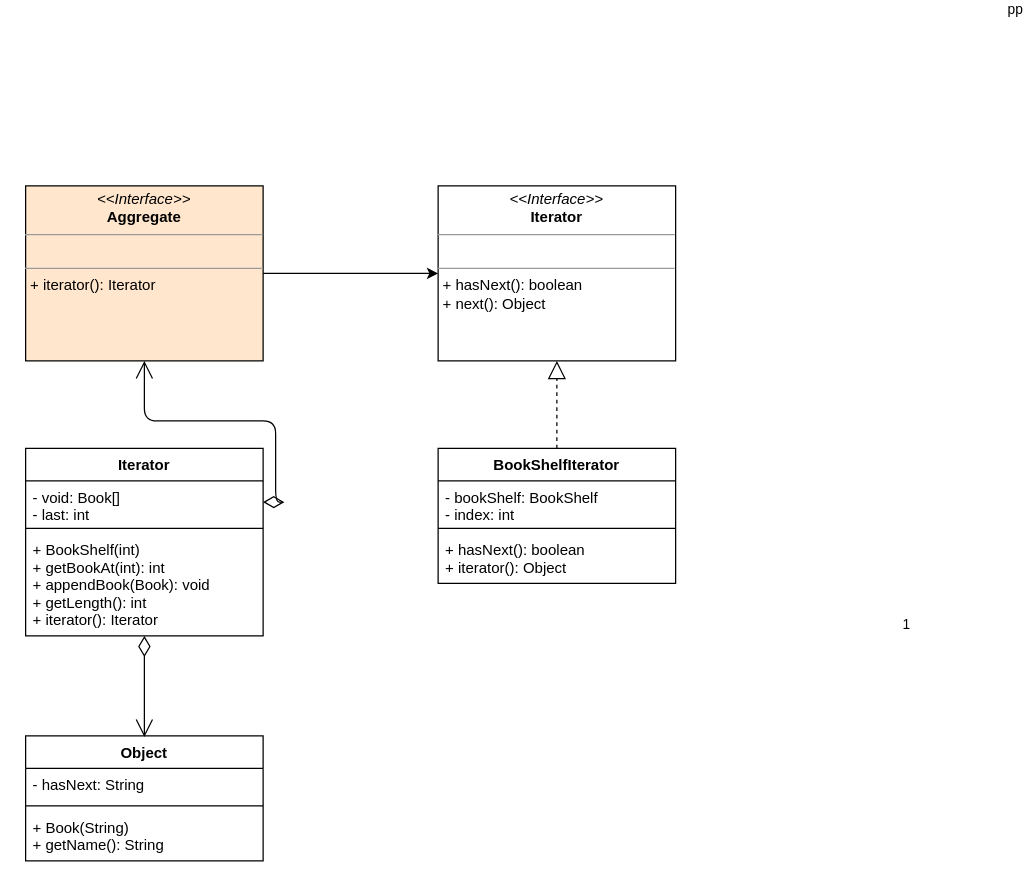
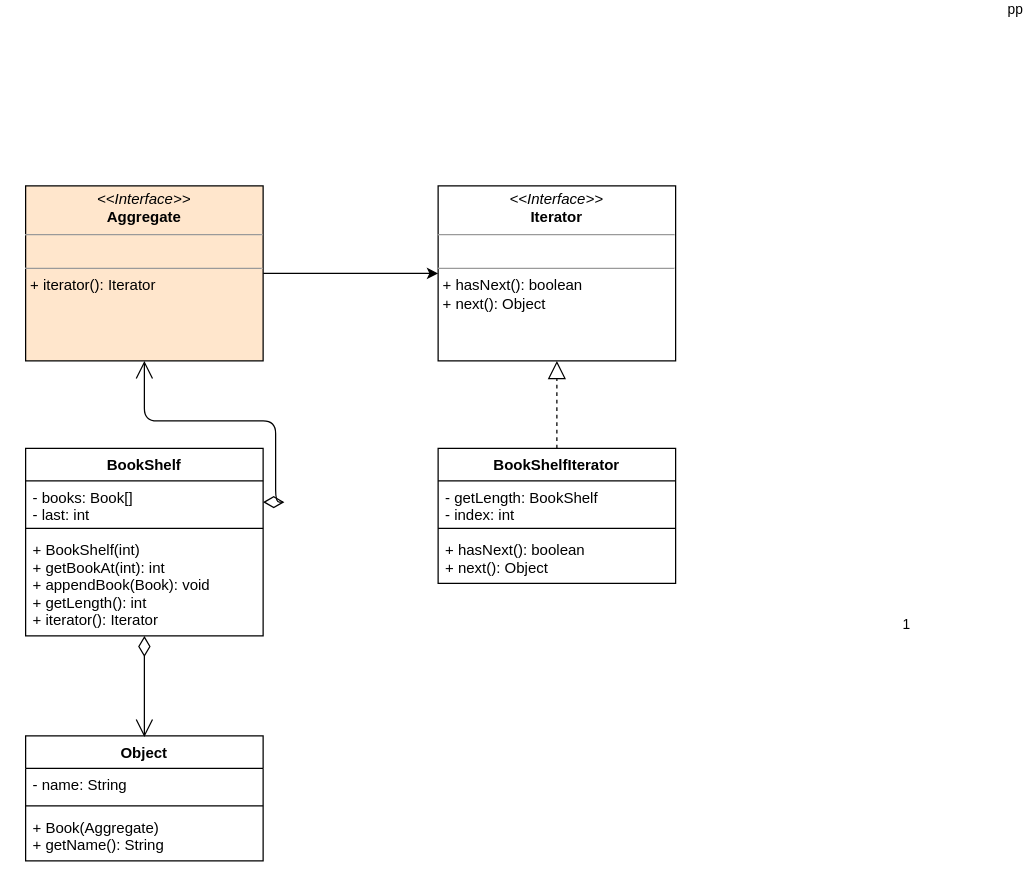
node "Iterator": label "Iterator" -> "BookShelf"
node "- void: Book[] - last: int": label "- void: Book[] - last: int" -> "- books: Book[] - last: int"
node "- bookShelf: BookShelf - index: int": label "- bookShelf: BookShelf - index: int" -> "- getLength: BookShelf - index: int"
node "+ hasNext(): boolean + iterator(): Object": label "+ hasNext(): boolean + iterator(): Object" -> "+ hasNext(): boolean + next(): Object"
node "- hasNext: String": label "- hasNext: String" -> "- name: String"
node "+ Book(String) + getName(): String": label "+ Book(String) + getName(): String" -> "+ Book(Aggregate) + getName(): String"
